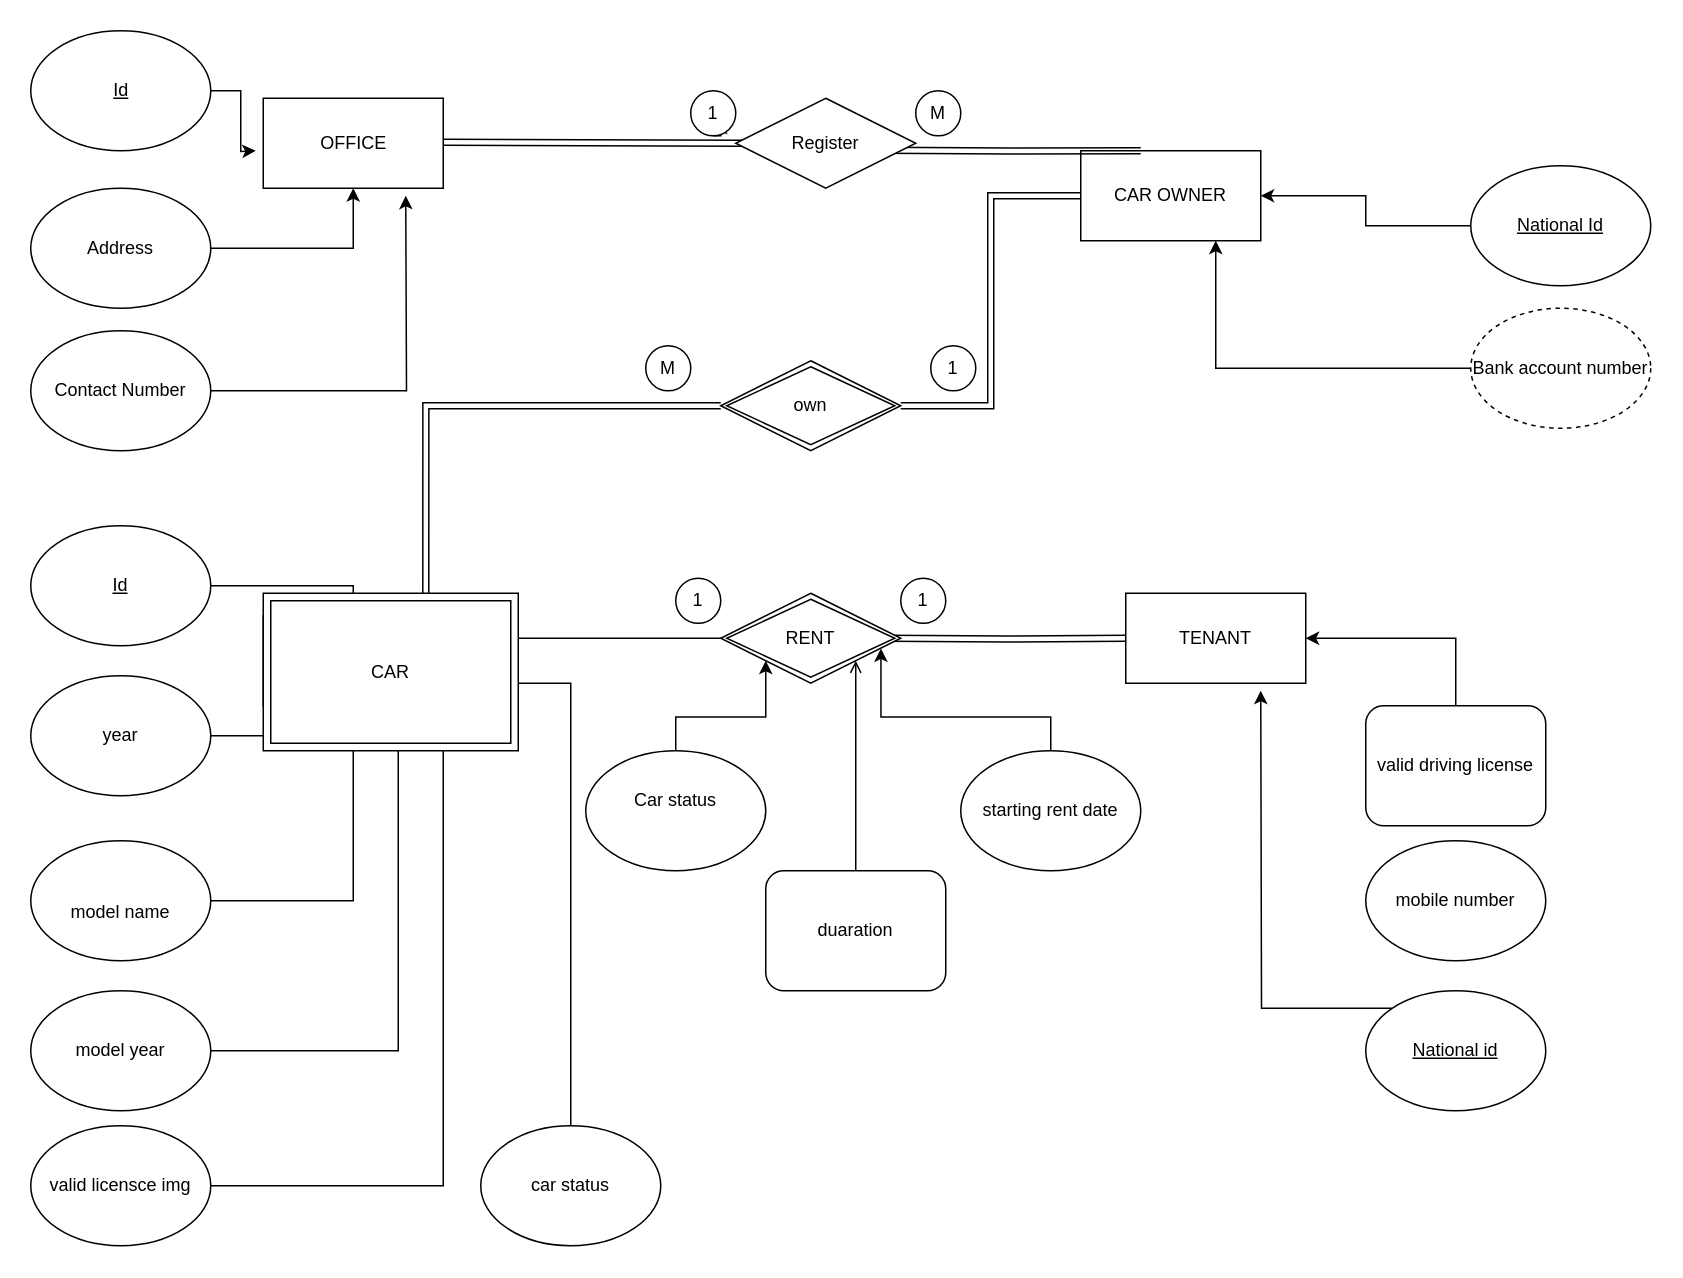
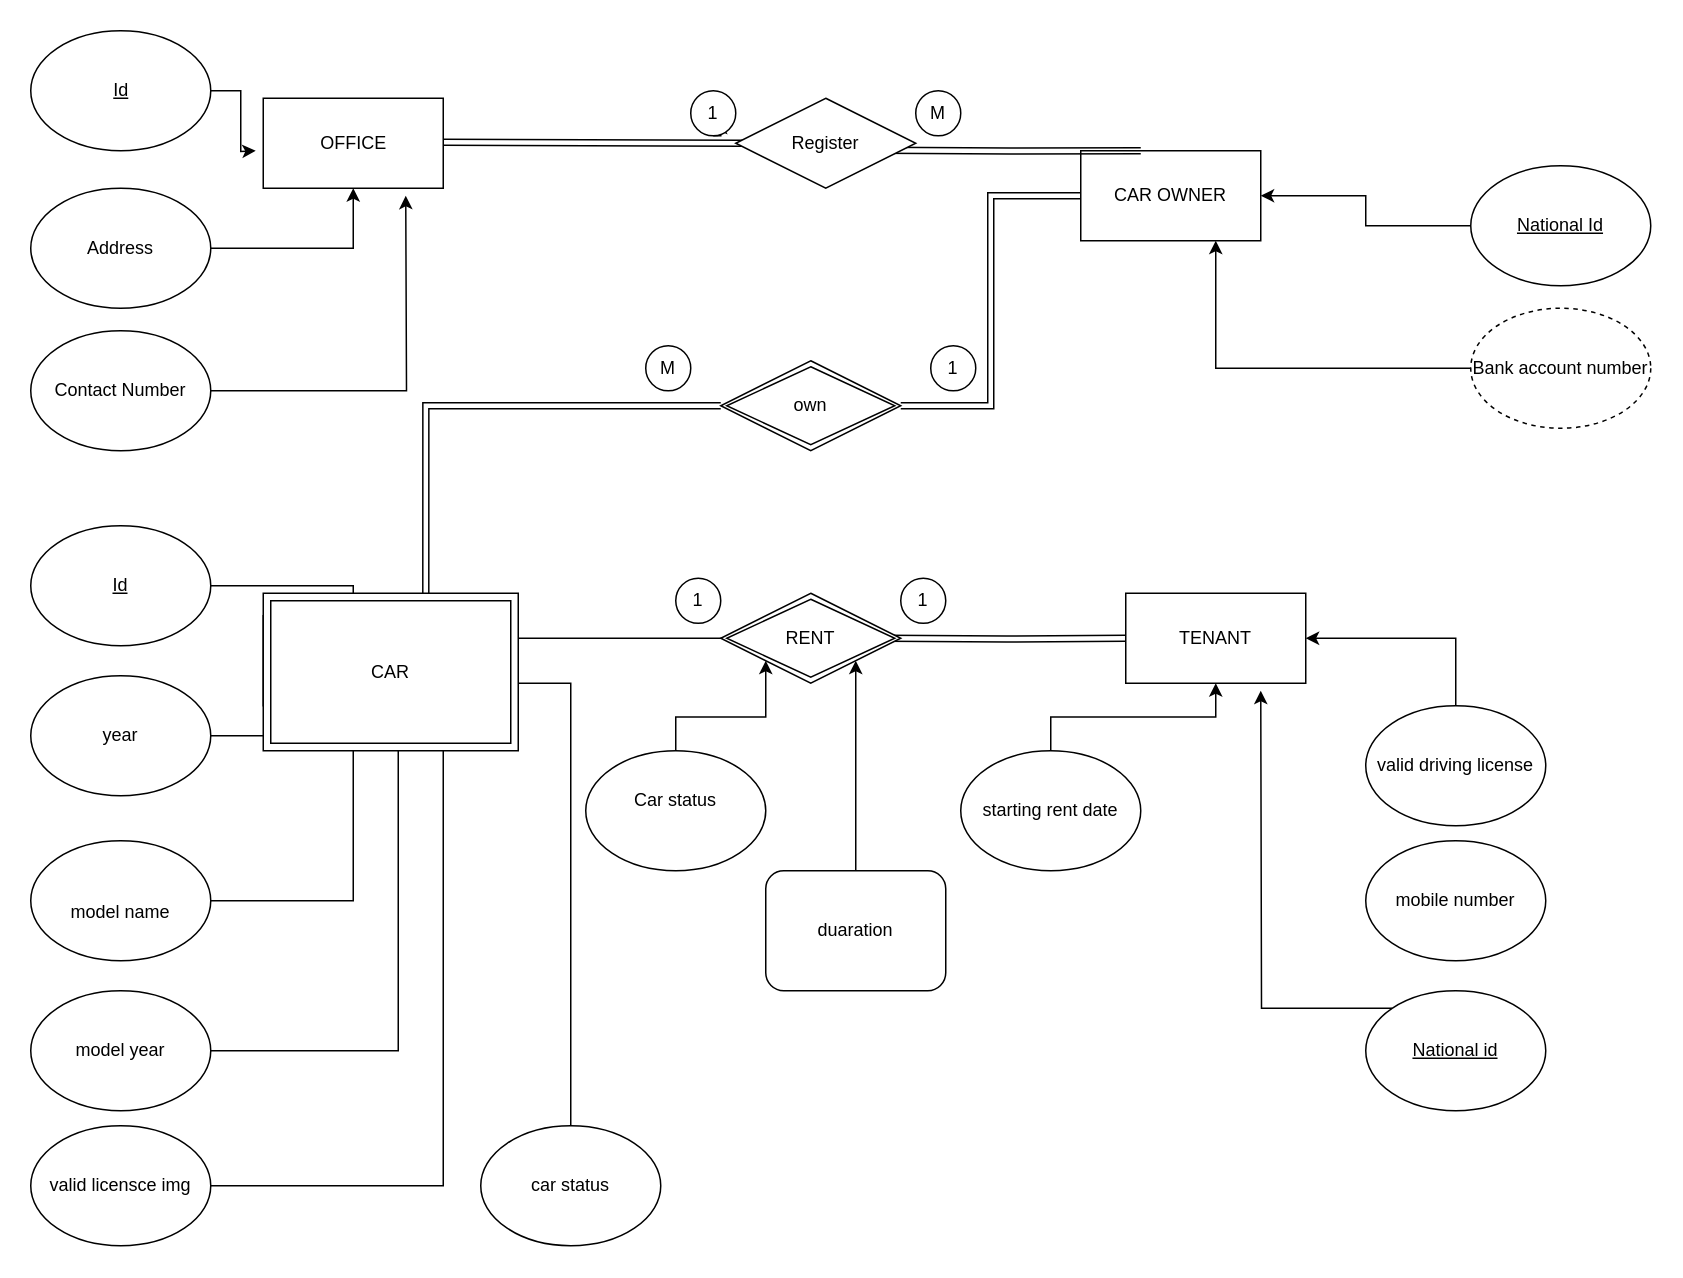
edge "duaration" -> "RENT": arrowhead open -> classic
edge "starting rent date" -> "RENT": now "starting rent date" -> "TENANT"
node "valid driving license": shape rounded rectangle -> ellipse
